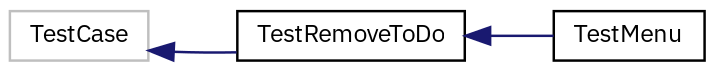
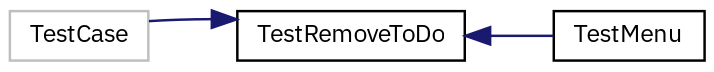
edge "TestRemoveToDo" -> "TestCase": reversed
